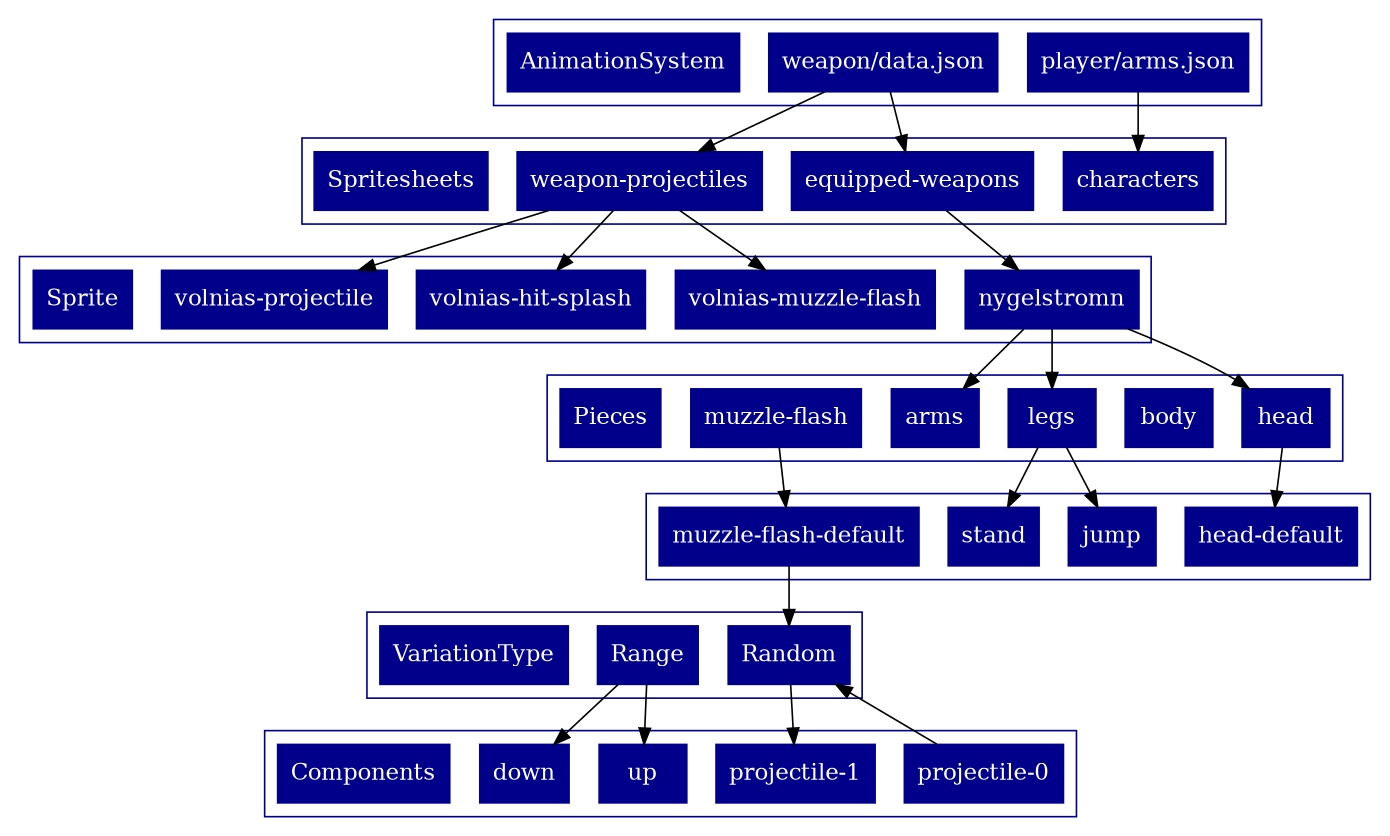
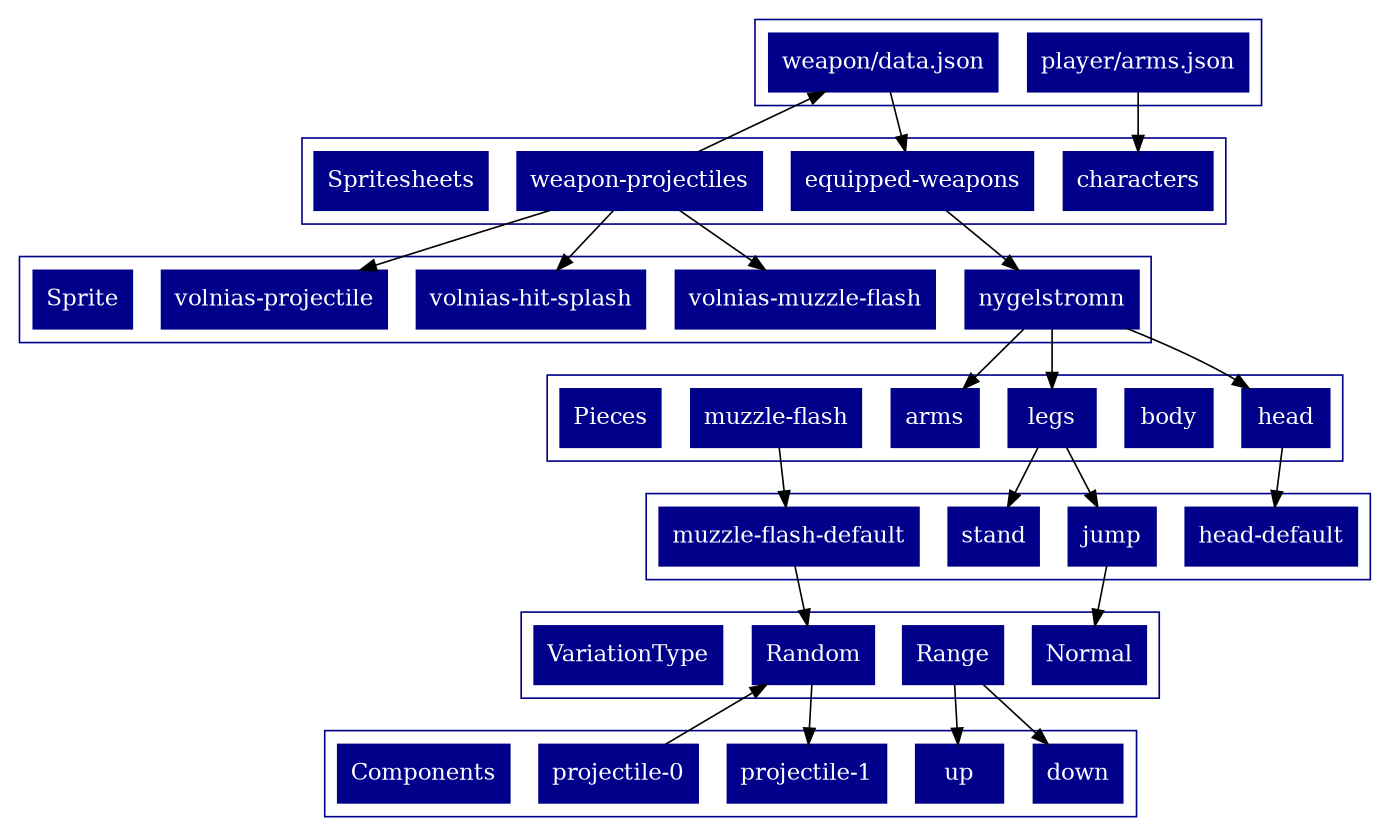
node "AnimationSystem": removed
edge "weapon/data.json" -> "weapon-projectiles": reversed
node "Normal": added
